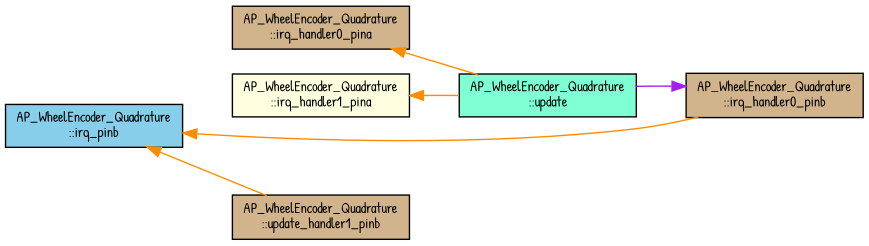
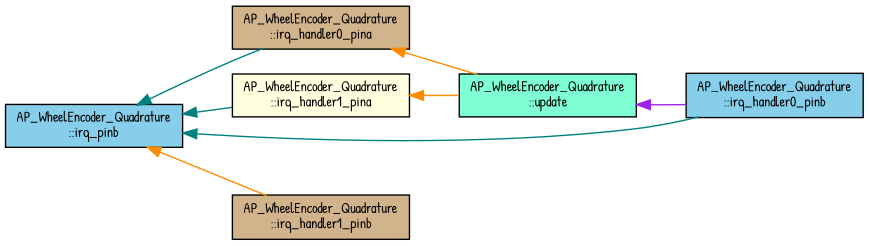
edge "AP_WheelEncoder_Quadrature ::irq_handler0_pina" -> "AP_WheelEncoder_Quadrature ::irq_pinb": added
edge "AP_WheelEncoder_Quadrature ::update" -> "AP_WheelEncoder_Quadrature ::irq_handler0_pinb": reversed
node "AP_WheelEncoder_Quadrature ::irq_handler0_pinb": fillcolor tan -> skyblue
edge "AP_WheelEncoder_Quadrature ::irq_handler1_pina" -> "AP_WheelEncoder_Quadrature ::irq_pinb": added
edge "AP_WheelEncoder_Quadrature ::irq_handler0_pinb" -> "AP_WheelEncoder_Quadrature ::irq_pinb": color darkorange -> teal
node "AP_WheelEncoder_Quadrature ::update_handler1_pinb": label "AP_WheelEncoder_Quadrature ::update_handler1_pinb" -> "AP_WheelEncoder_Quadrature ::irq_handler1_pinb"
